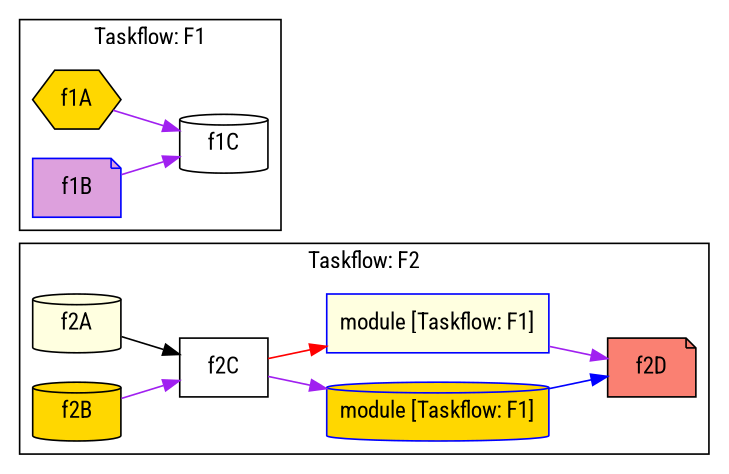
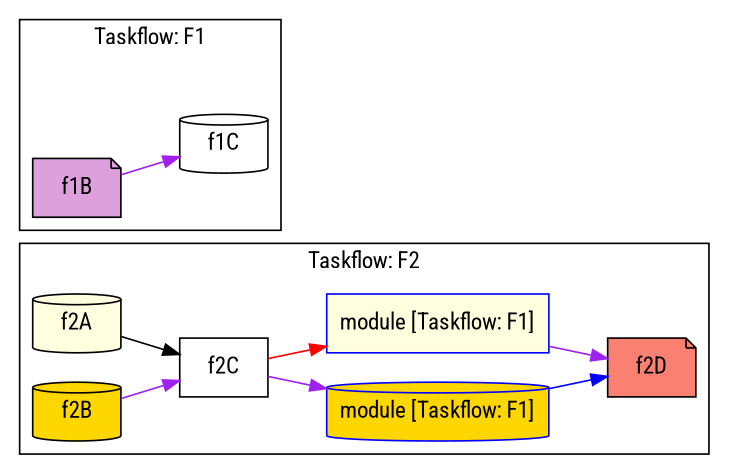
node "f1A": removed
node "f1B": color blue -> black
